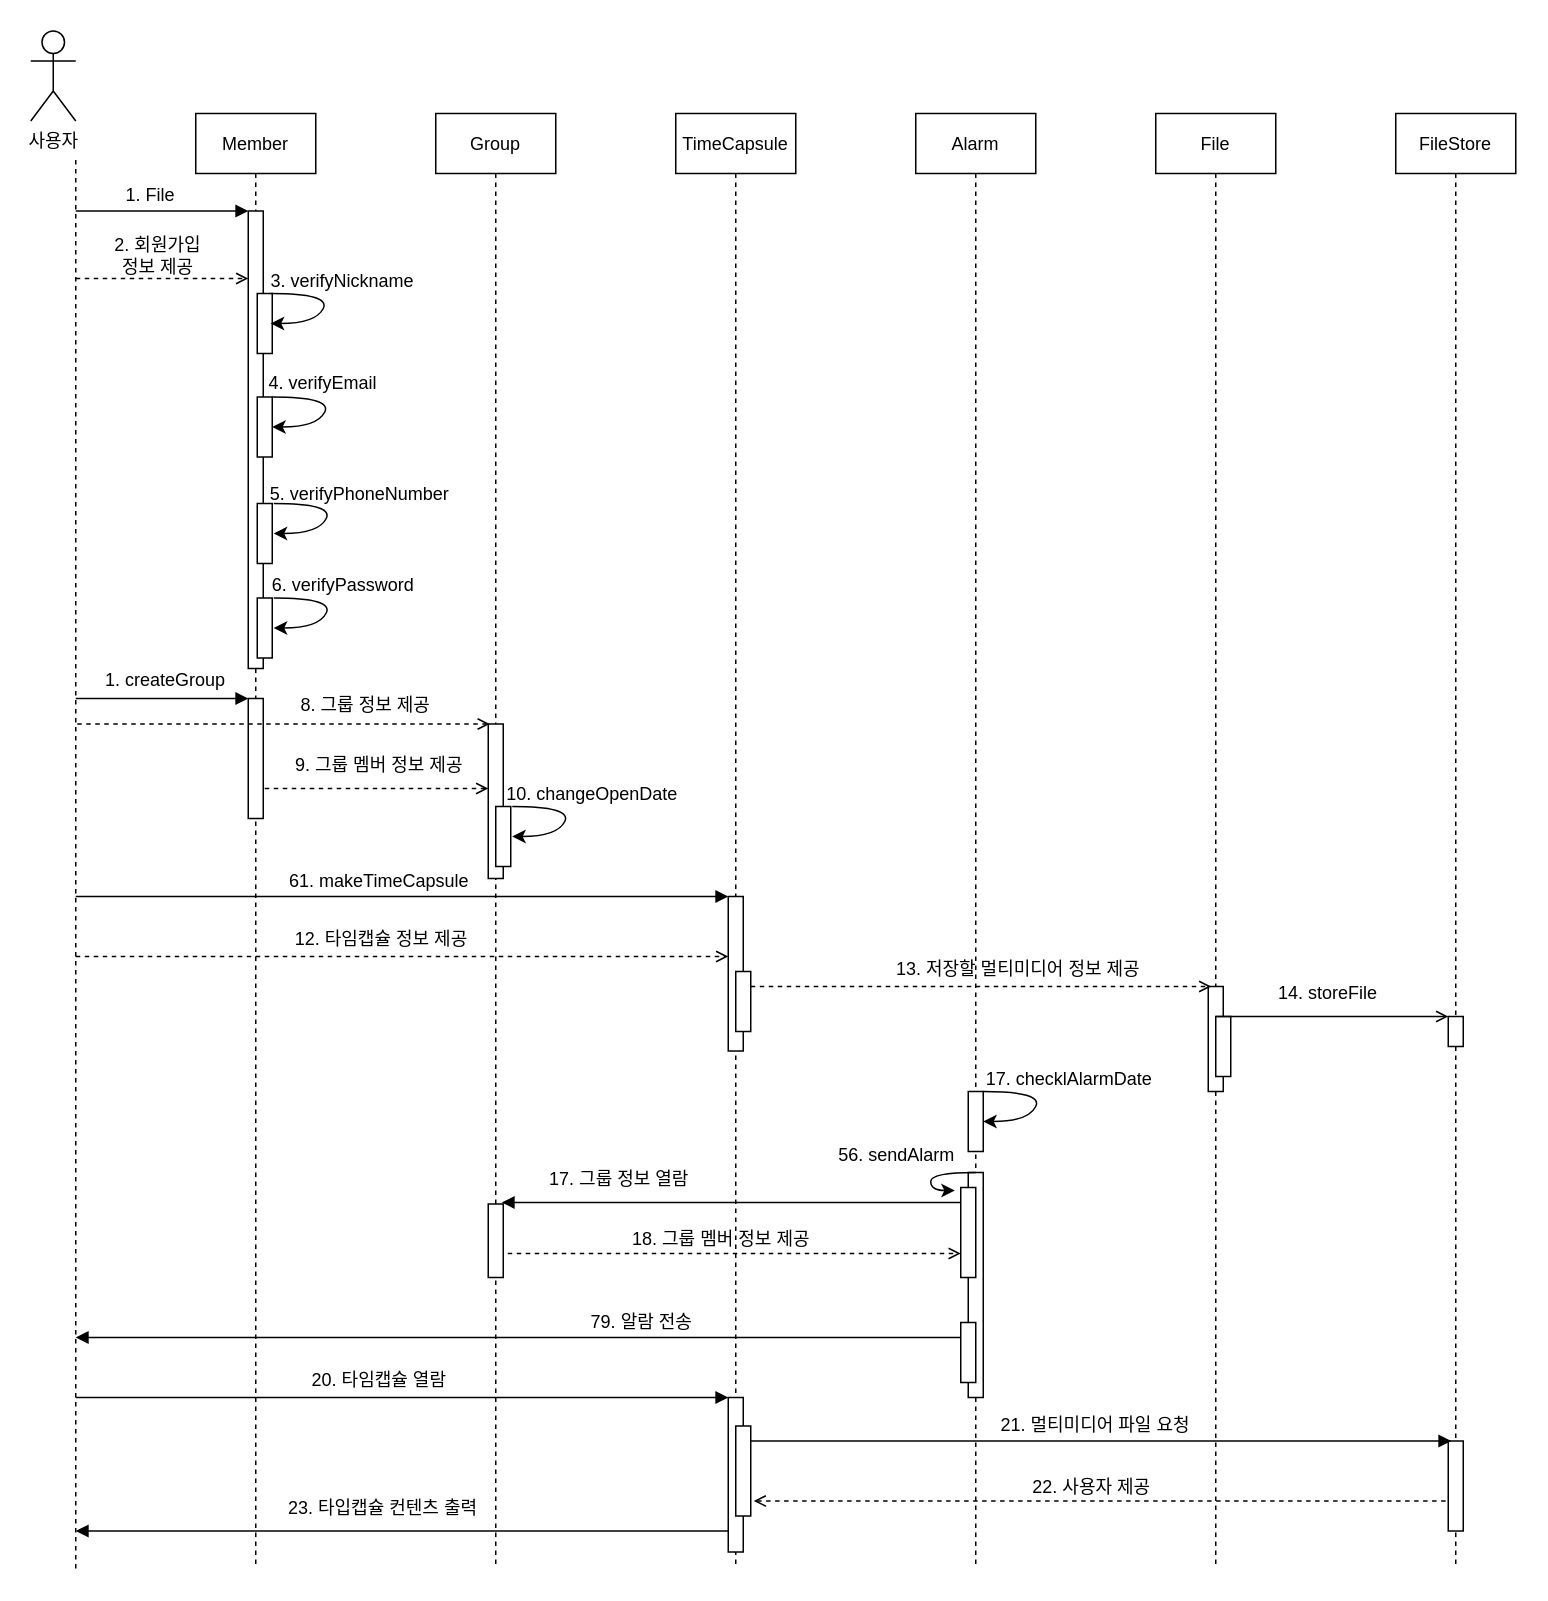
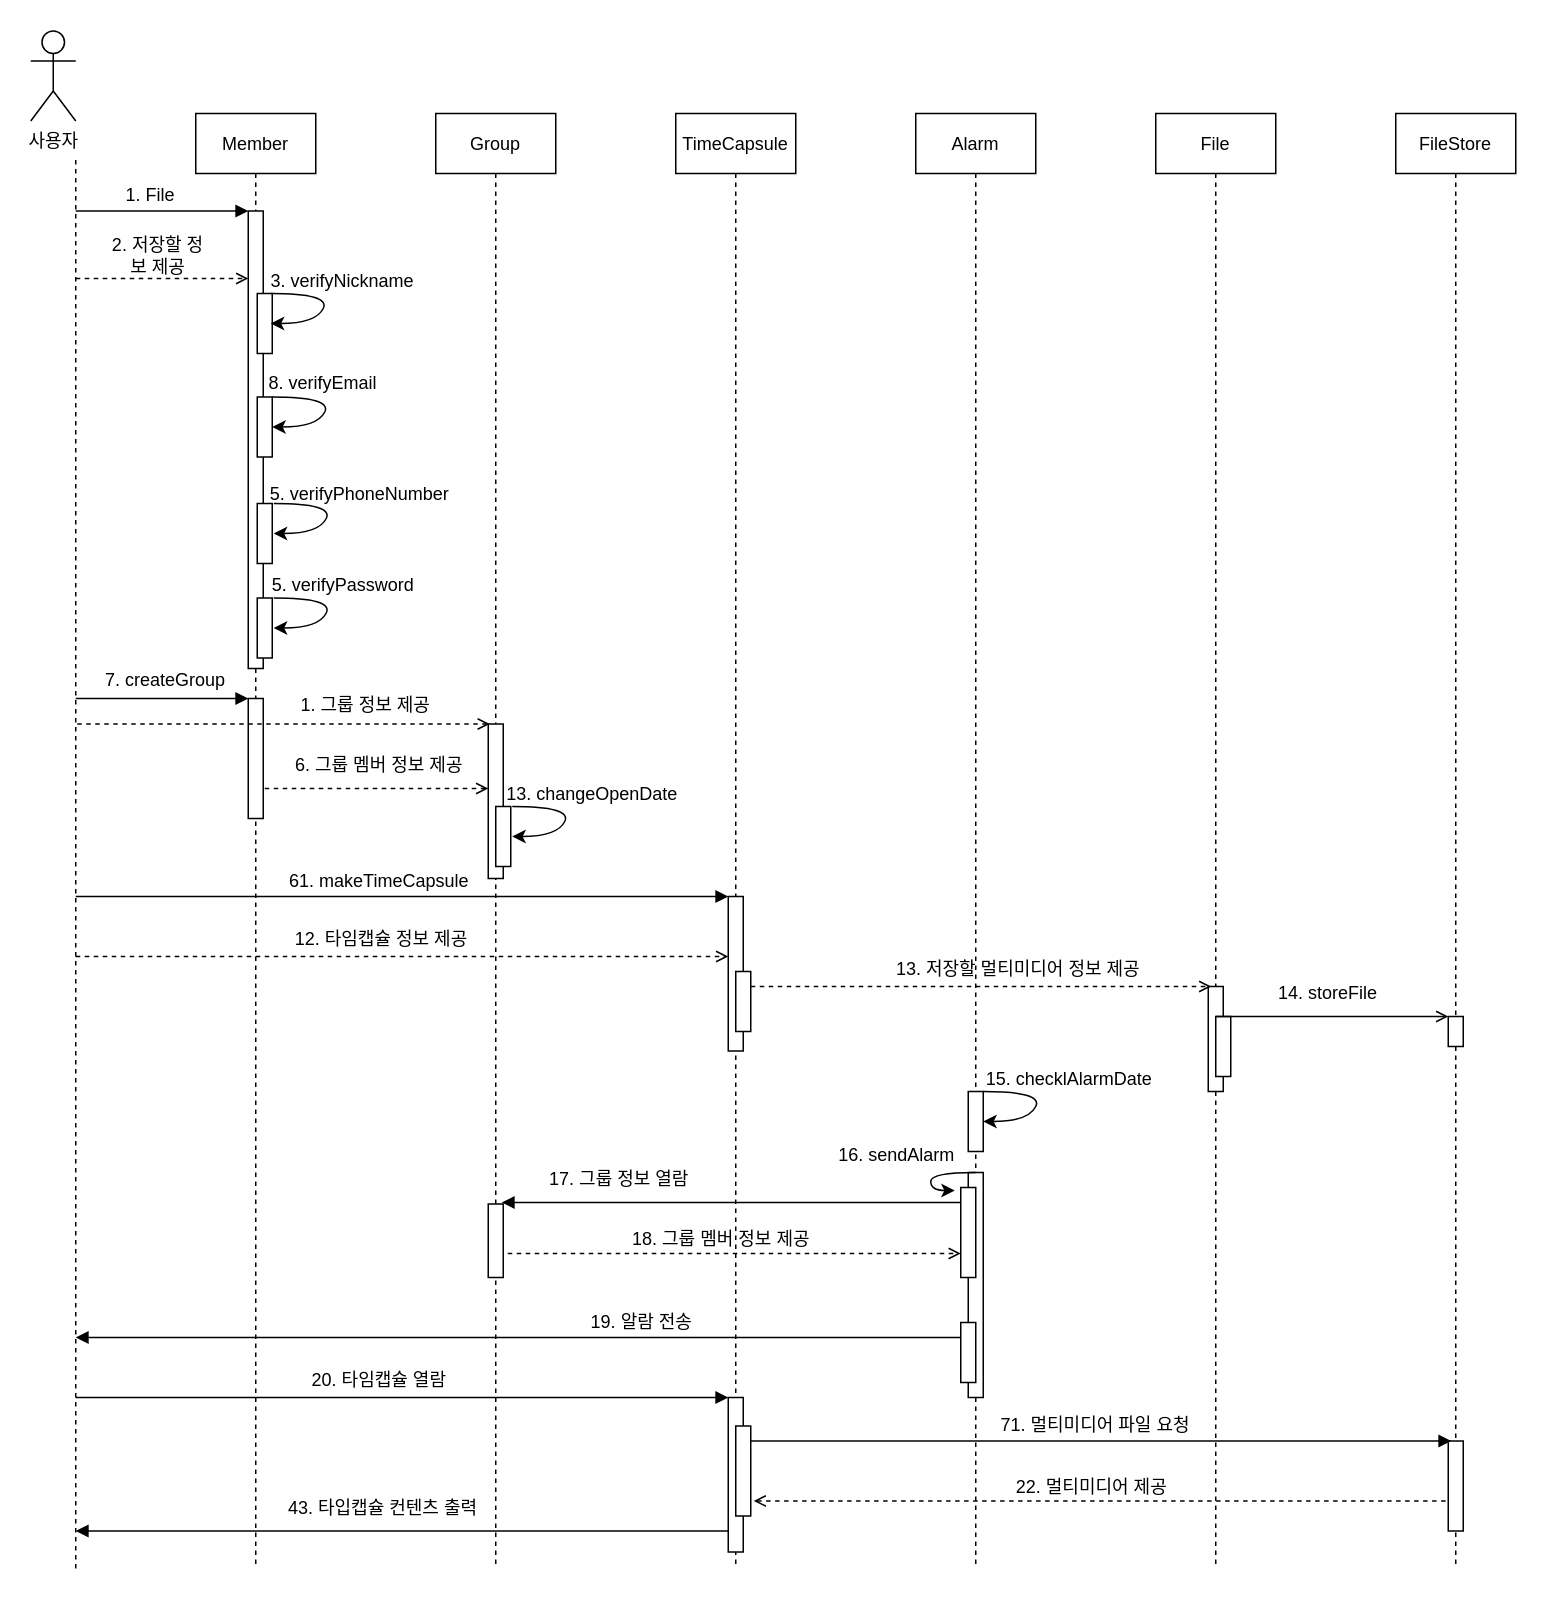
node "2. 회원가입 정보 제공": label "2. 회원가입 정보 제공" -> "2. 저장할 정보 제공"
node "4. verifyEmail": label "4. verifyEmail" -> "8. verifyEmail"
node "6. verifyPassword": label "6. verifyPassword" -> "5. verifyPassword"
node "1. createGroup": label "1. createGroup" -> "7. createGroup"
node "8. 그룹 정보 제공": label "8. 그룹 정보 제공" -> "1. 그룹 정보 제공"
node "9. 그룹 멤버 정보 제공": label "9. 그룹 멤버 정보 제공" -> "6. 그룹 멤버 정보 제공"
node "10. changeOpenDate": label "10. changeOpenDate" -> "13. changeOpenDate"
node "17. checklAlarmDate": label "17. checklAlarmDate" -> "15. checklAlarmDate"
node "56. sendAlarm": label "56. sendAlarm" -> "16. sendAlarm"
node "79. 알람 전송": label "79. 알람 전송" -> "19. 알람 전송"
node "21. 멀티미디어 파일 요청": label "21. 멀티미디어 파일 요청" -> "71. 멀티미디어 파일 요청"
node "22. 사용자 제공": label "22. 사용자 제공" -> "22. 멀티미디어 제공"
node "23. 타입캡슐 컨텐츠 출력": label "23. 타입캡슐 컨텐츠 출력" -> "43. 타입캡슐 컨텐츠 출력"
